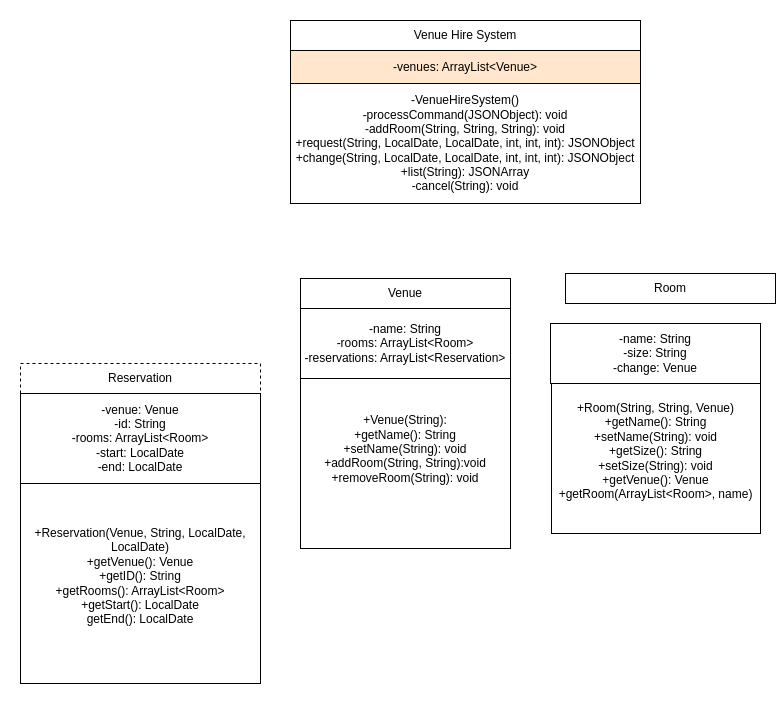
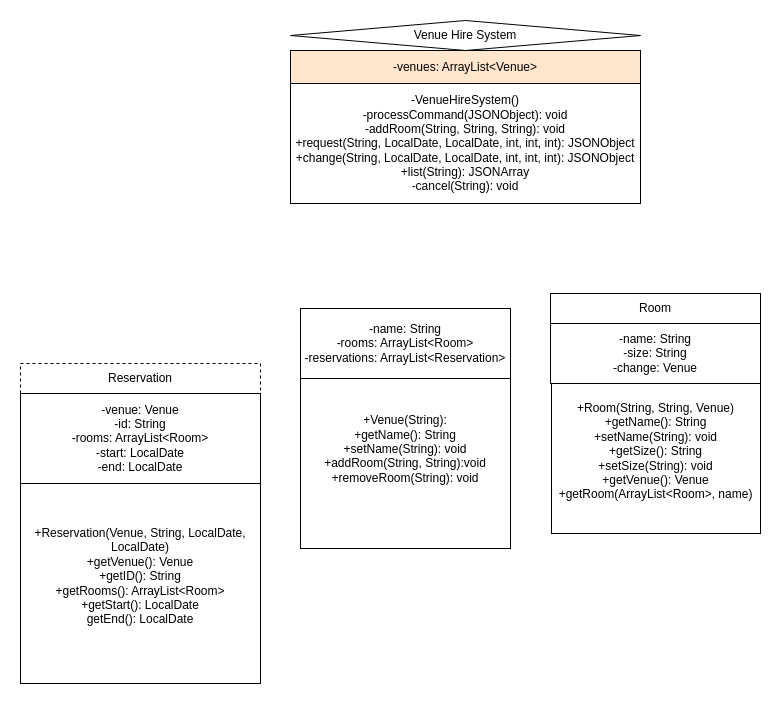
node "Venue Hire System": shape rectangle -> diamond
node "Room": moved (671, 289) -> (656, 309)
node "Venue": removed
